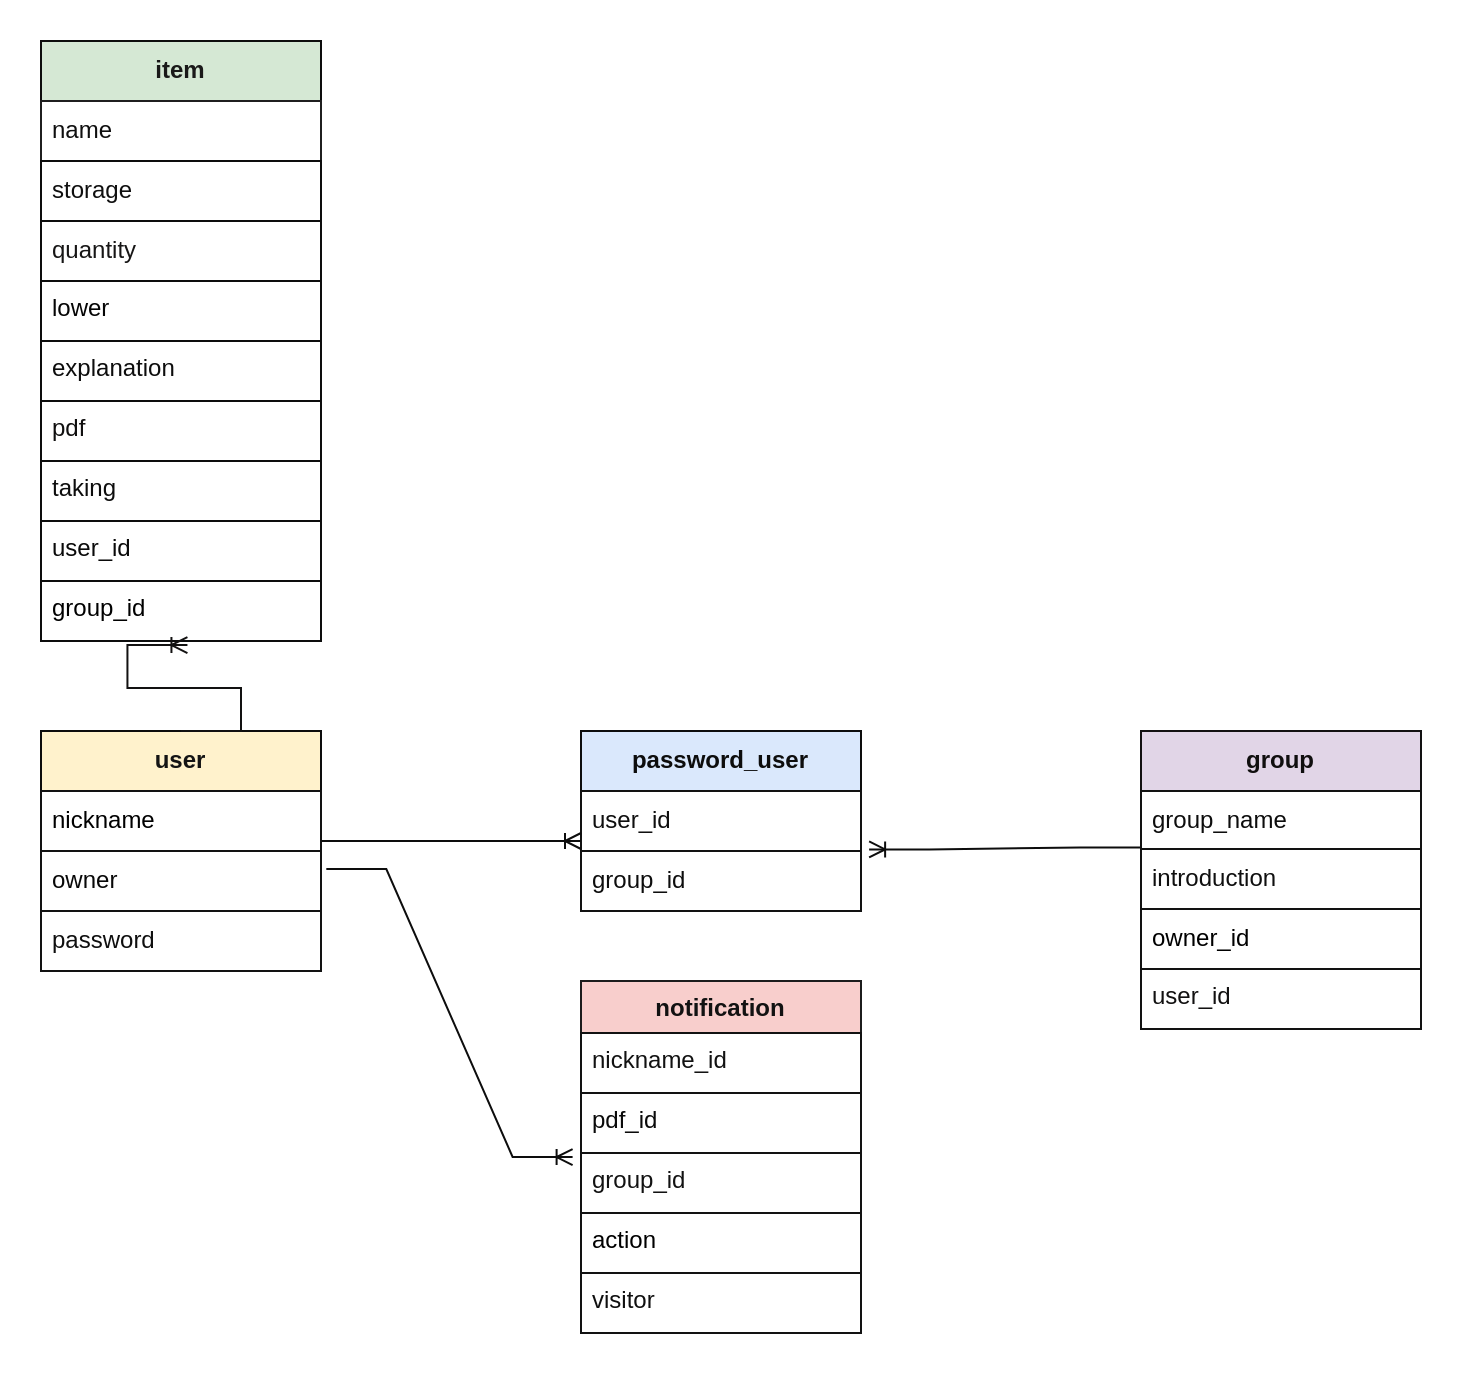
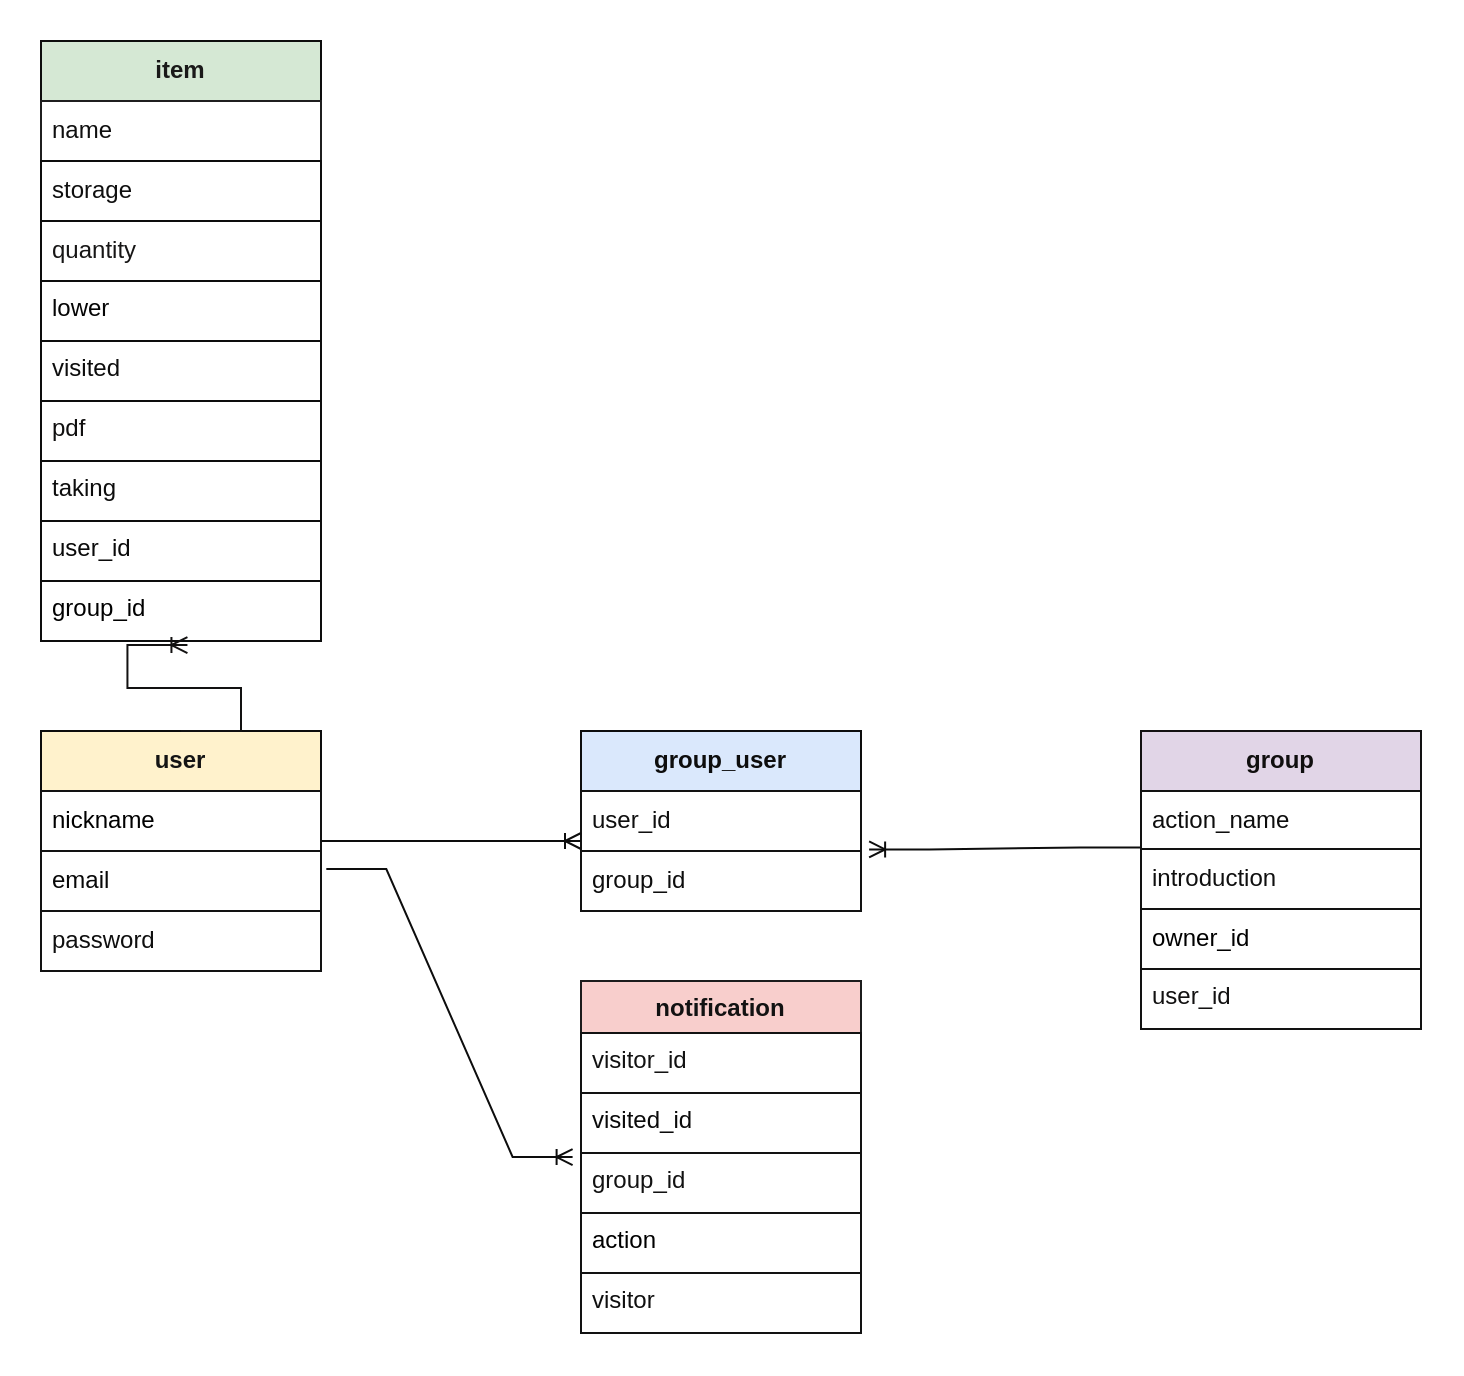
node "explanation": label "explanation" -> "visited"
node "password_user": label "password_user" -> "group_user"
node "group_name": label "group_name" -> "action_name"
node "owner": label "owner" -> "email"
node "nickname_id": label "nickname_id" -> "visitor_id"
node "pdf_id": label "pdf_id" -> "visited_id"
